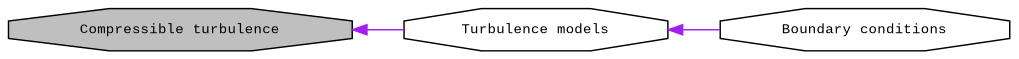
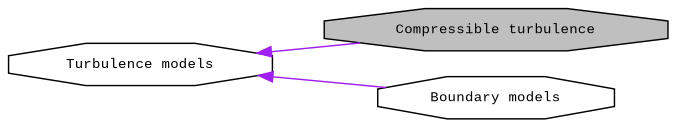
edge "Turbulence models" -> "Compressible turbulence": reversed
node "Boundary conditions": label "Boundary conditions" -> "Boundary models"
